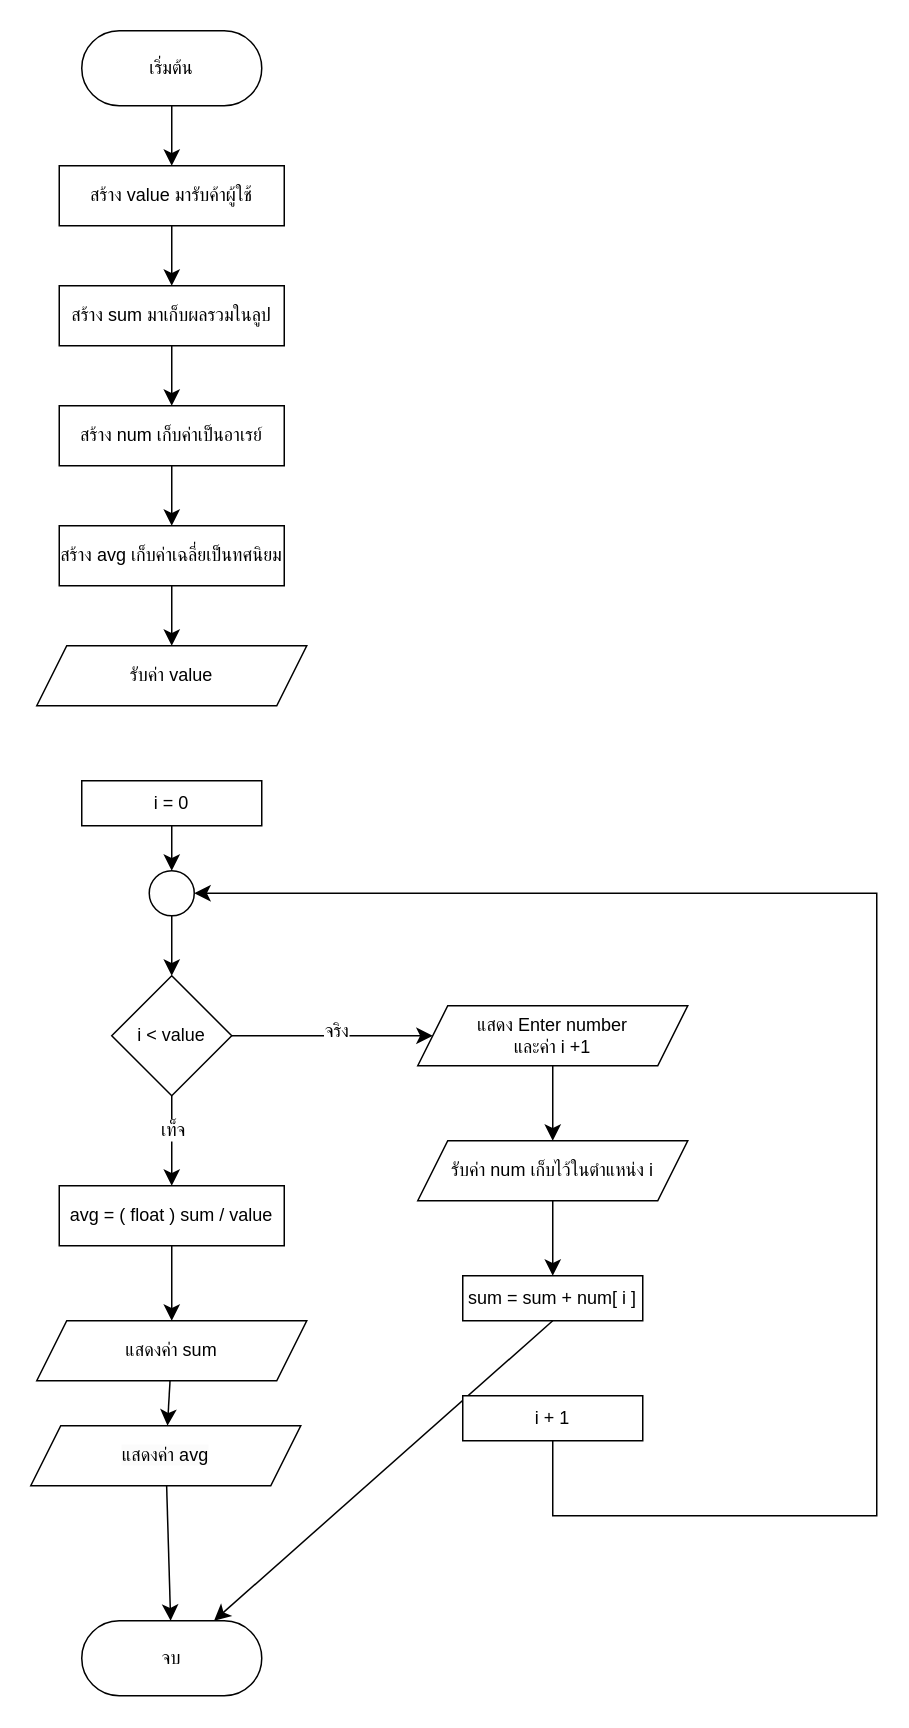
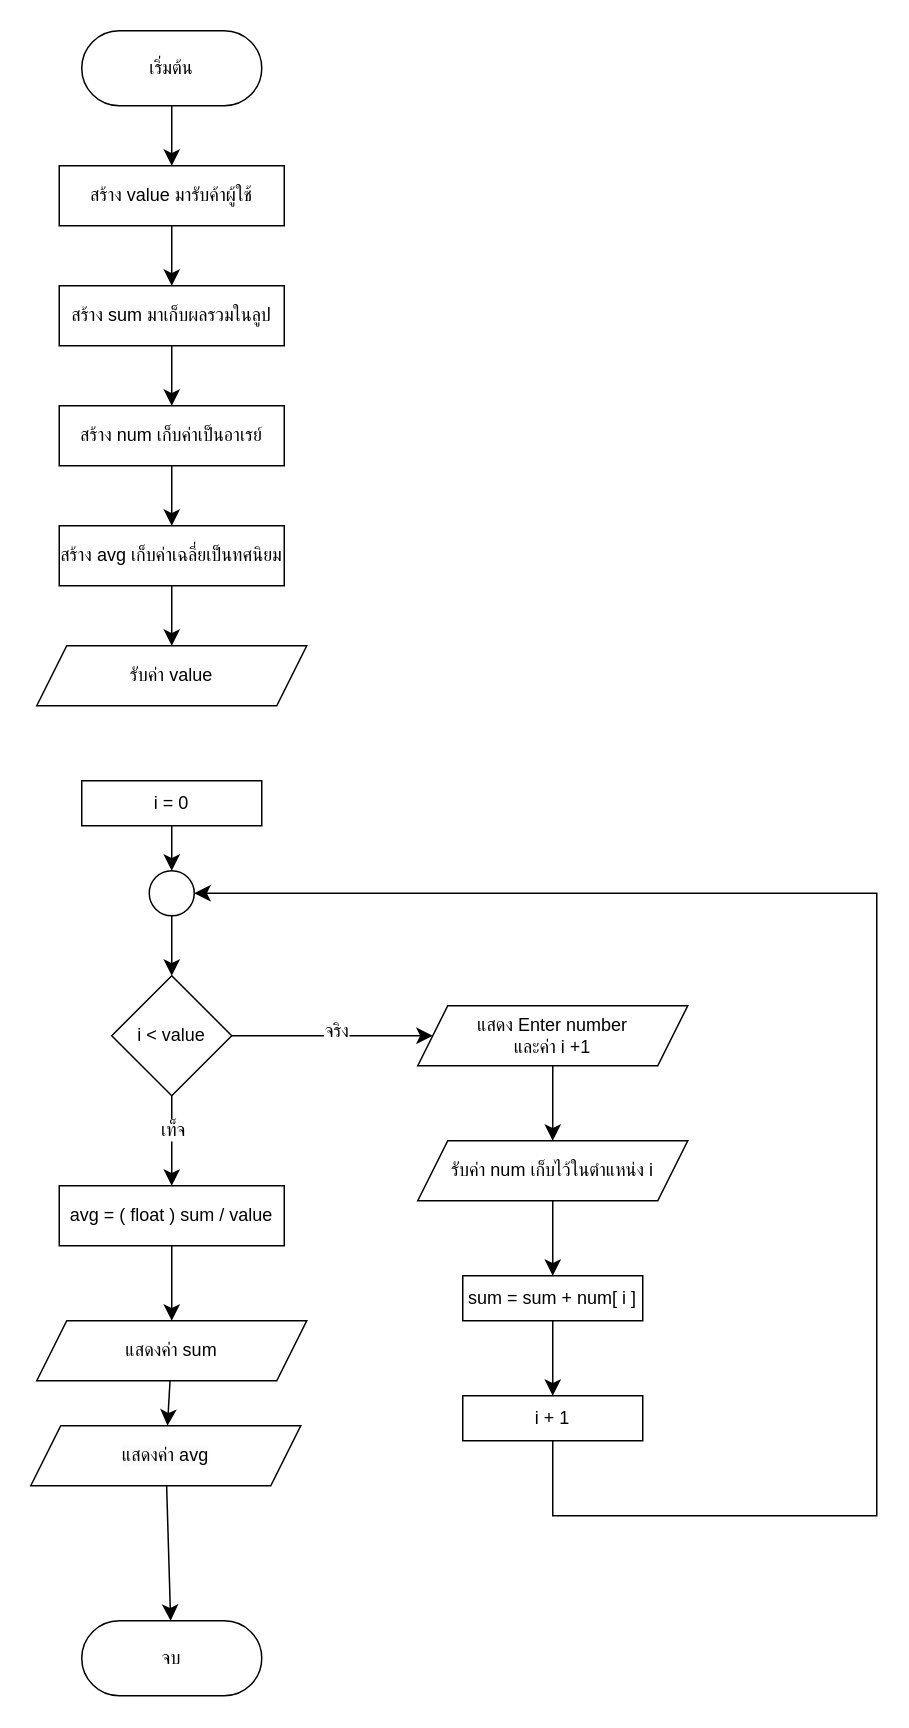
edge "sum = sum + num[ i ]" -> "จบ": now "sum = sum + num[ i ]" -> "i + 1"
